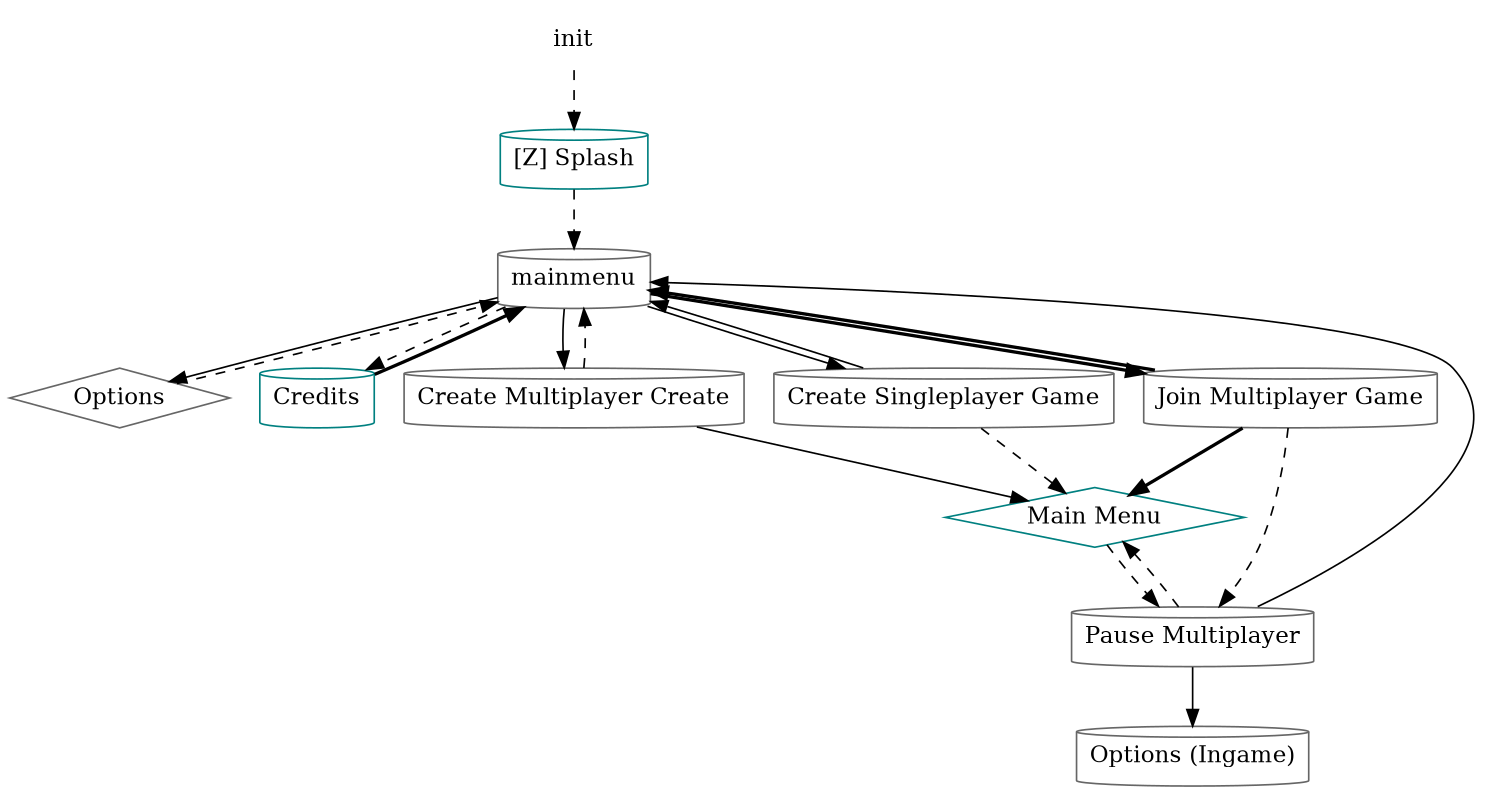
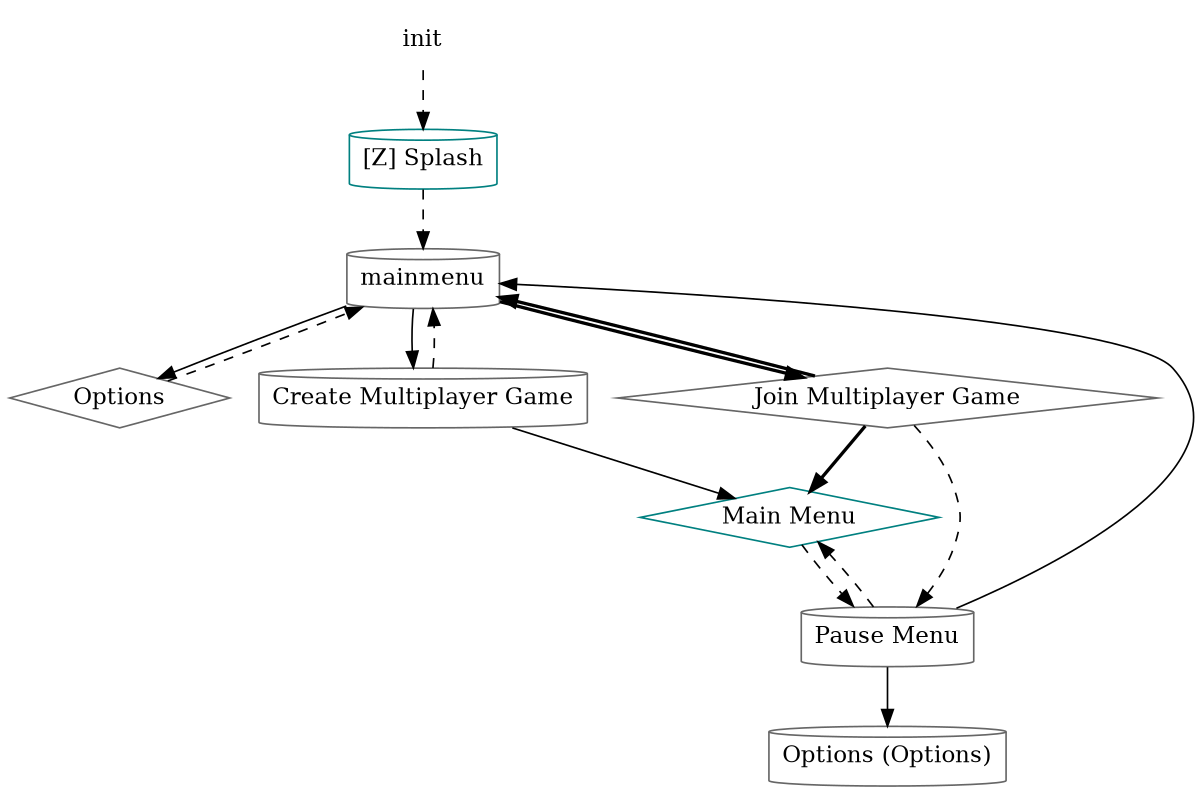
node "Credits": removed
node "Create Multiplayer Create": label "Create Multiplayer Create" -> "Create Multiplayer Game"
node "Create Singleplayer Game": removed
node "Join Multiplayer Game": shape cylinder -> diamond
node "Pause Multiplayer": label "Pause Multiplayer" -> "Pause Menu"
node "Options (Ingame)": label "Options (Ingame)" -> "Options (Options)"
